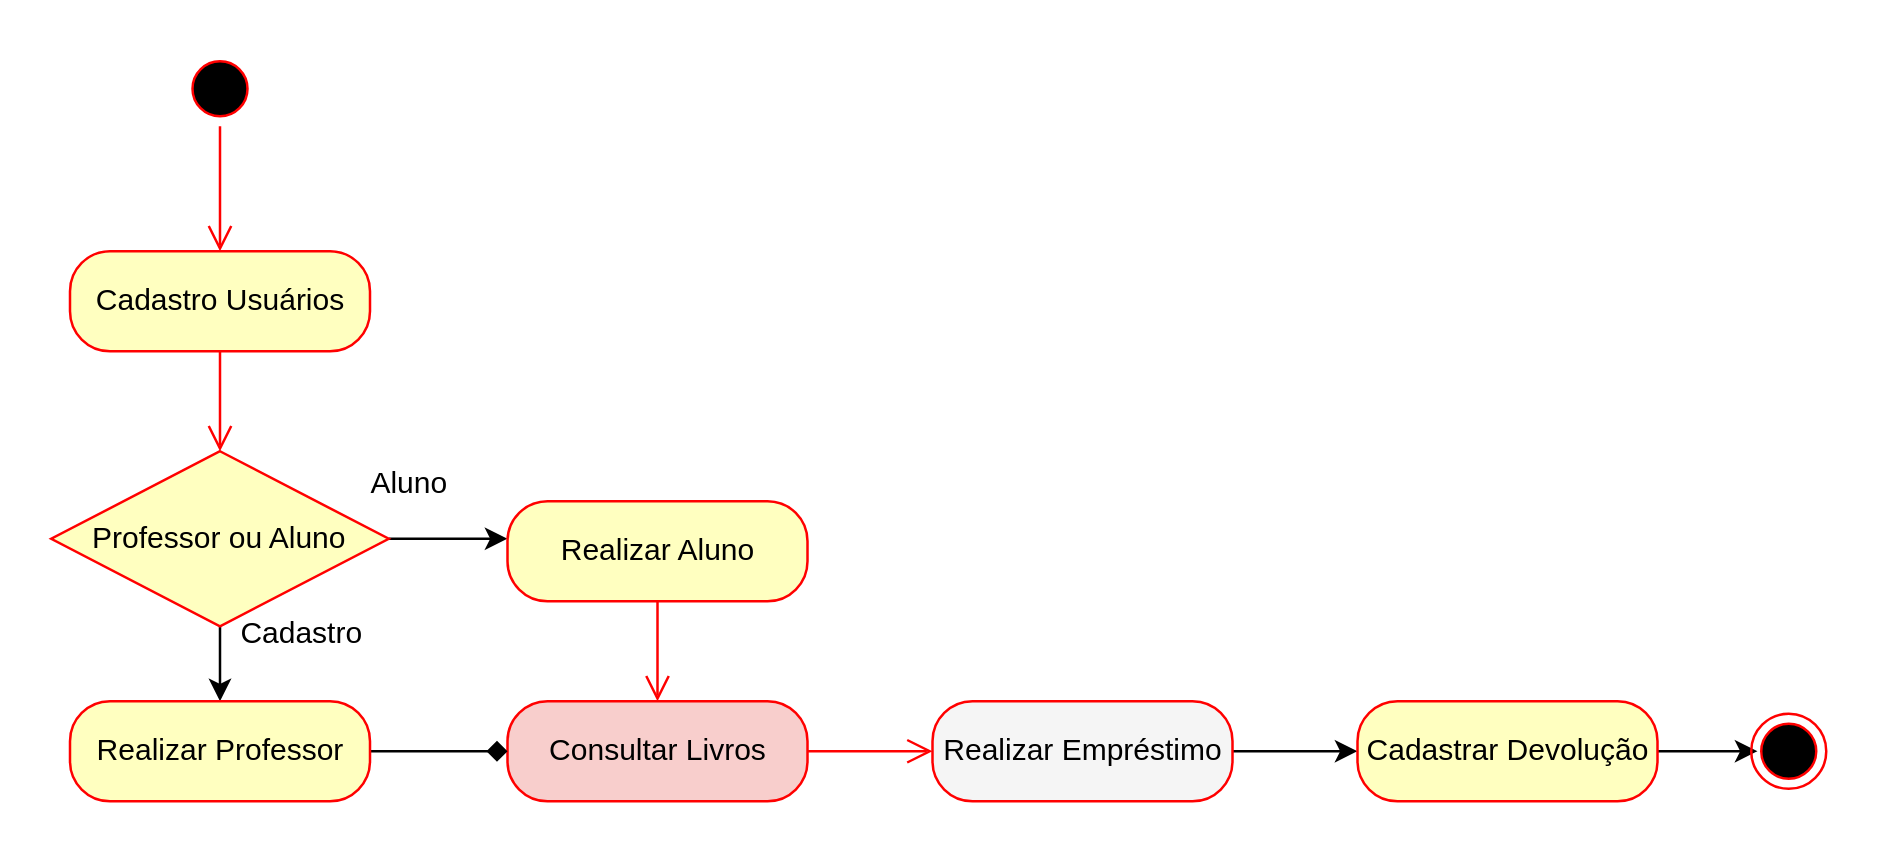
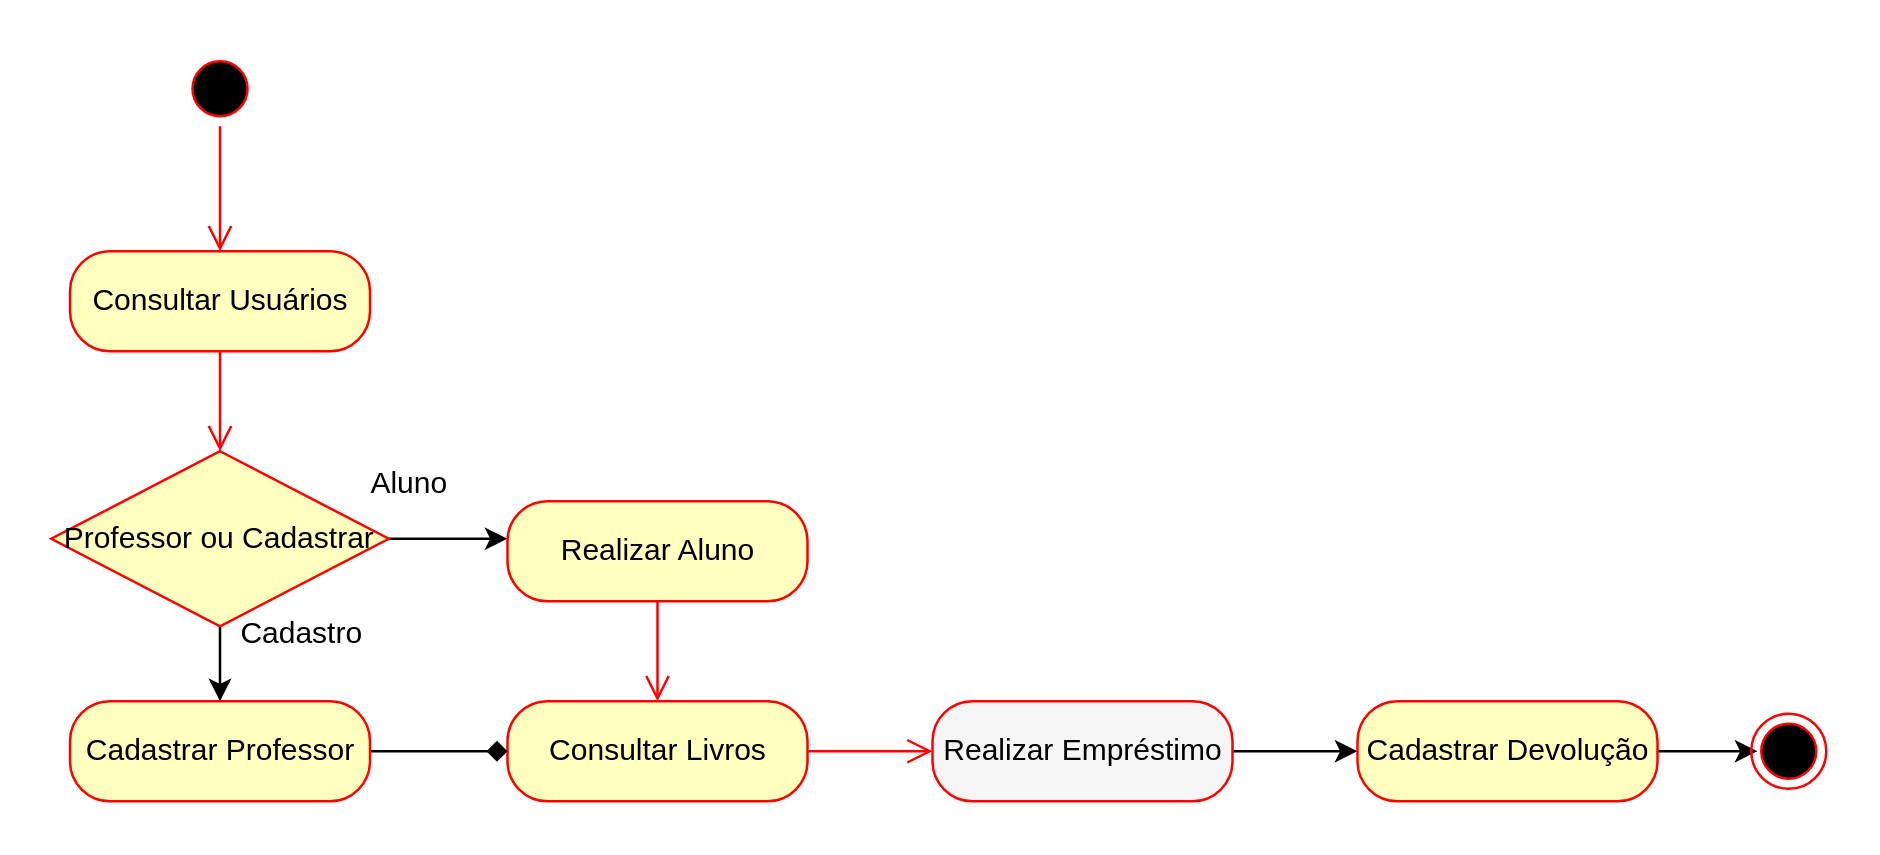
node "Cadastro Usuários": label "Cadastro Usuários" -> "Consultar Usuários"
node "Professor ou Aluno": label "Professor ou Aluno" -> "Professor ou Cadastrar"
node "Realizar Professor": label "Realizar Professor" -> "Cadastrar Professor"
node "Consultar Livros": fillcolor #f8cecc -> #ffffc0
